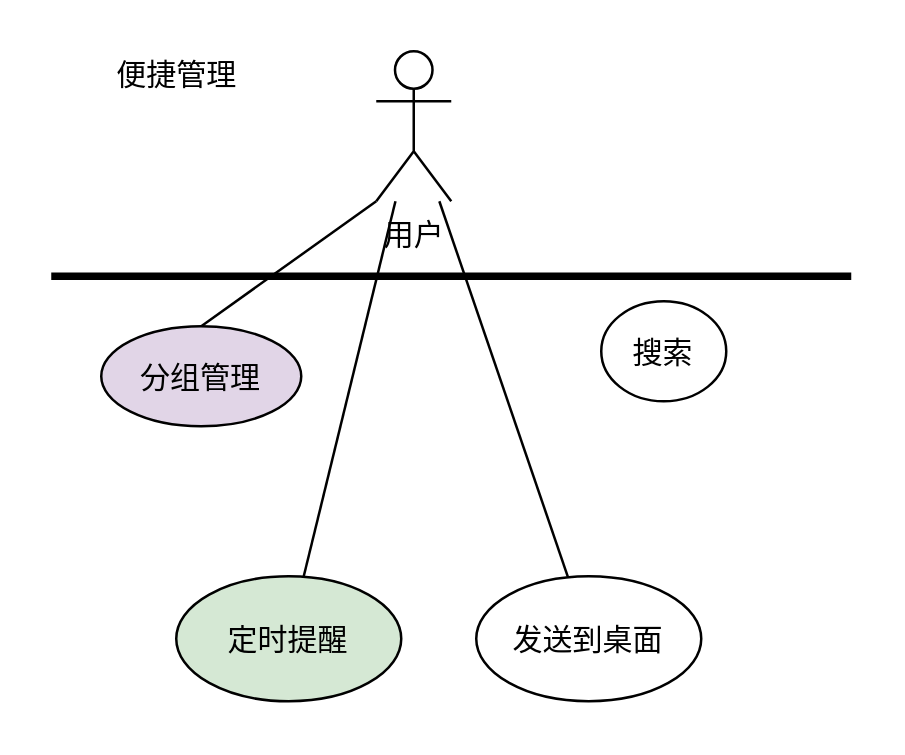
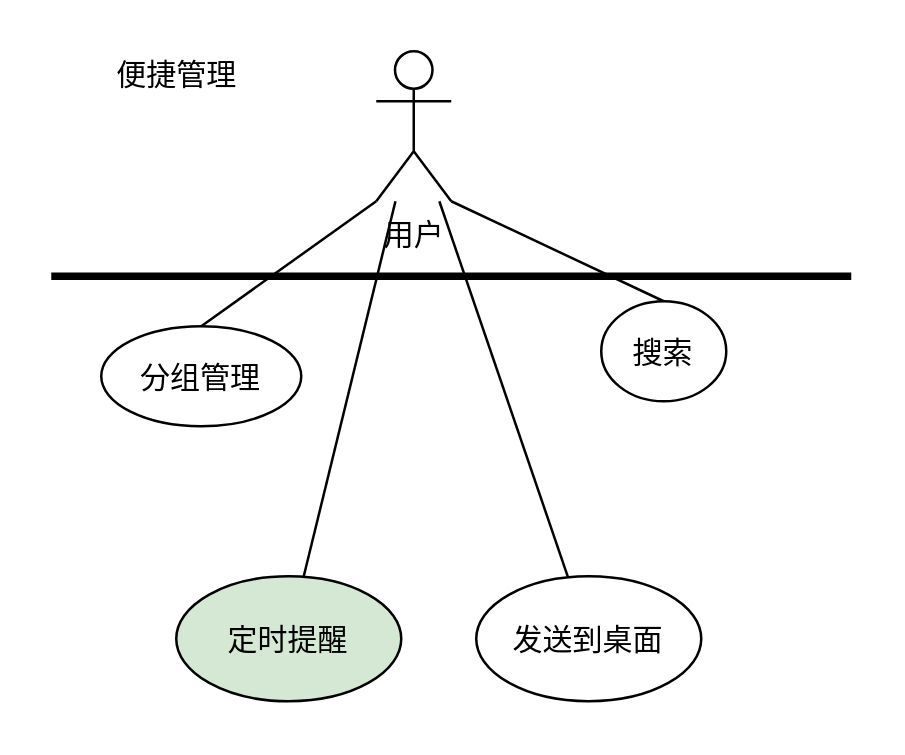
edge "用户" -- "搜索": added
node "分组管理": fillcolor #e1d5e7 -> #ffffff
